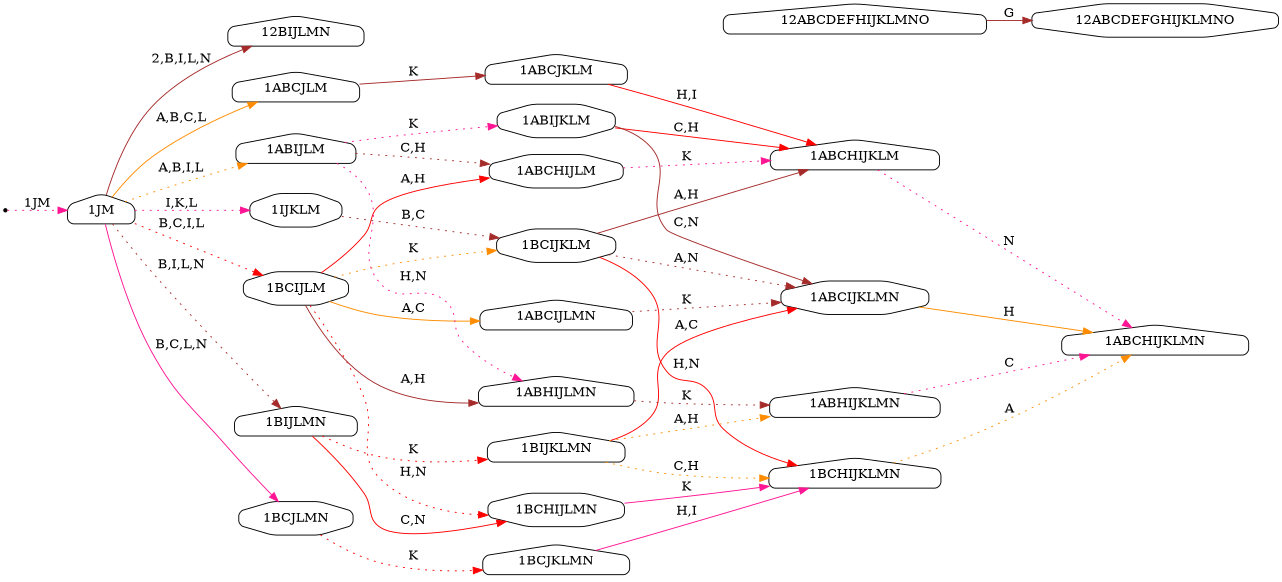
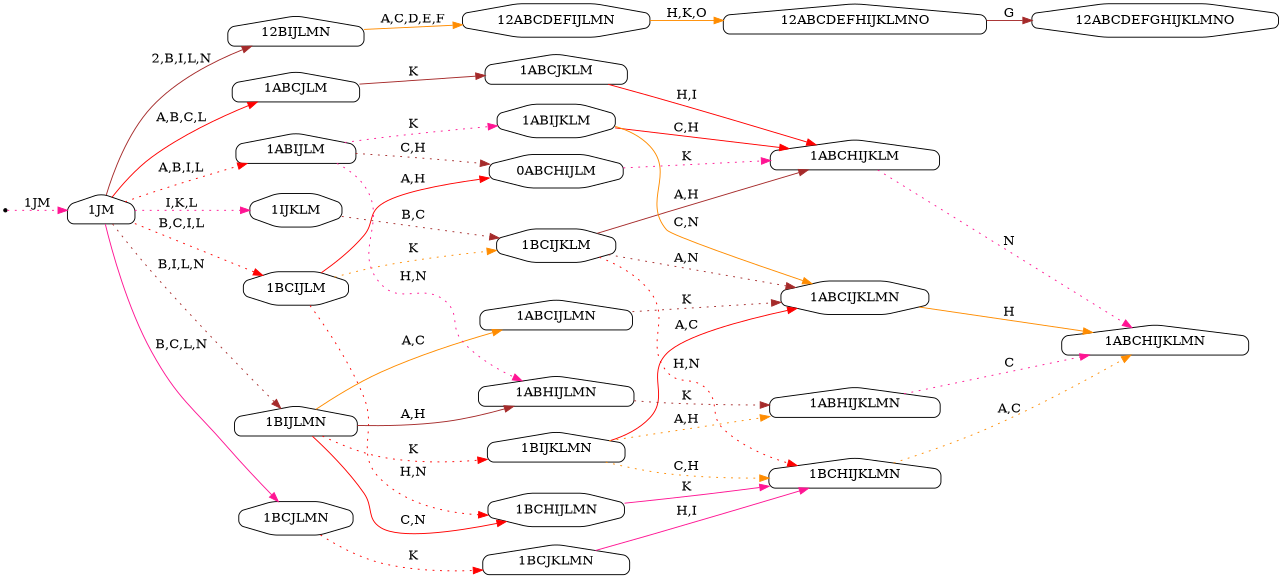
node "12ABCDEFIJLMN": added
edge "1JM" -> "1ABCJLM": color darkorange -> red
node "1ABCHIJLM": label "1ABCHIJLM" -> "0ABCHIJLM"
edge "1JM" -> "1ABIJLM": color darkorange -> red
edge "1ABIJKLM" -> "1ABCIJKLMN": color brown -> darkorange
edge "1BCIJLM" -> "1ABCIJLMN": now "1BIJLMN" -> "1ABCIJLMN"
edge "1BCIJKLM" -> "1BCHIJKLMN": style solid -> dotted
edge "1BCIJLM" -> "1ABHIJLMN": now "1BIJLMN" -> "1ABHIJLMN"
edge "1BCHIJKLMN" -> "1ABCHIJKLMN": label "A" -> "A,C"
